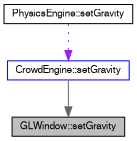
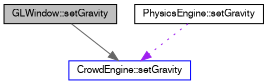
edge "CrowdEngine::setGravity" -> "GLWindow::setGravity": reversed
